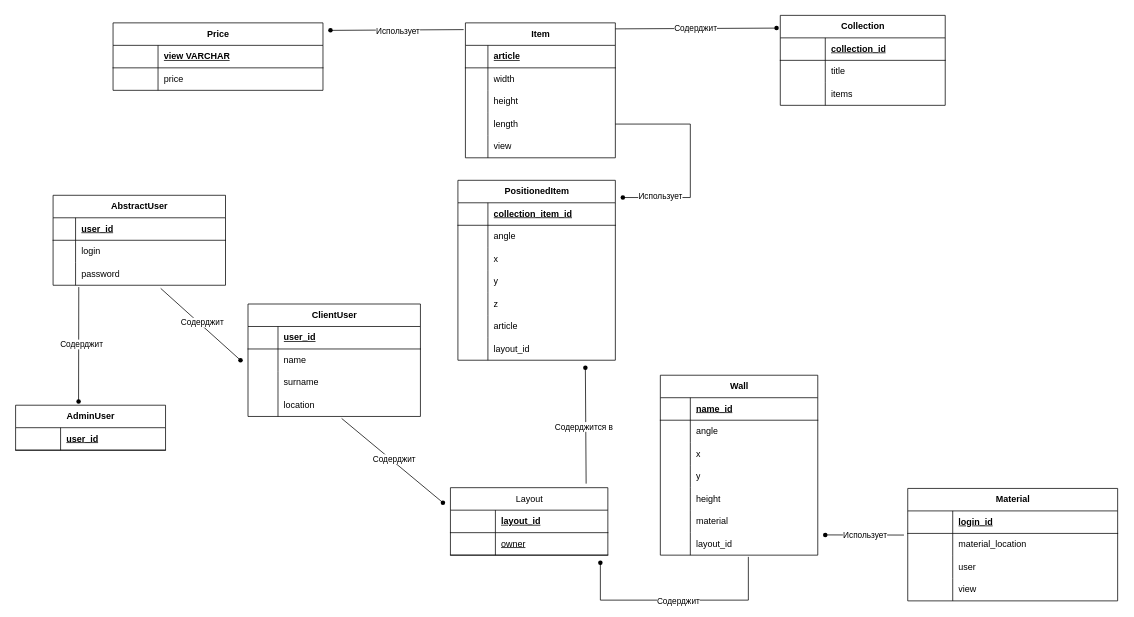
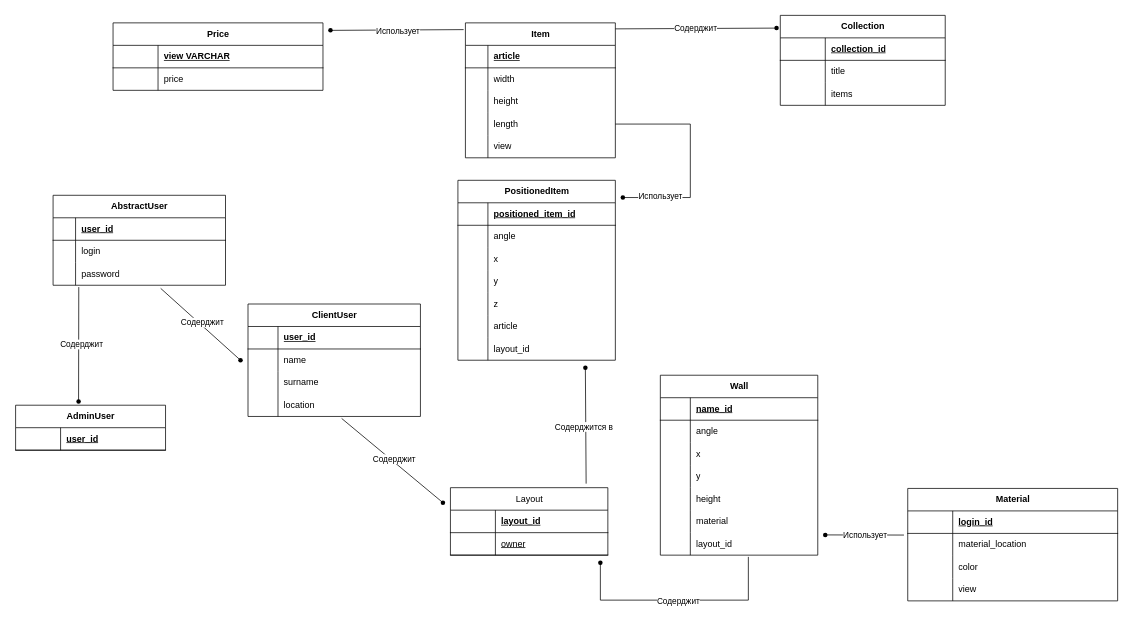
node "collection_item_id": label "collection_item_id" -> "positioned_item_id"
node "user": label "user" -> "color"
